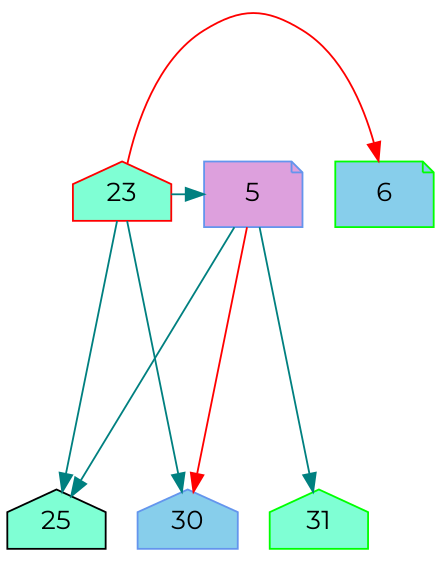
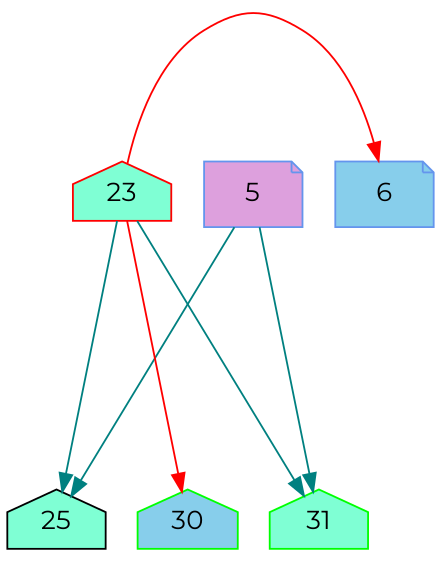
edge "23" -> "5": now "23" -> "31"
node "6": color green -> cornflowerblue
edge "23" -> "30": color teal -> red
edge "5" -> "30": removed
node "30": color cornflowerblue -> green
